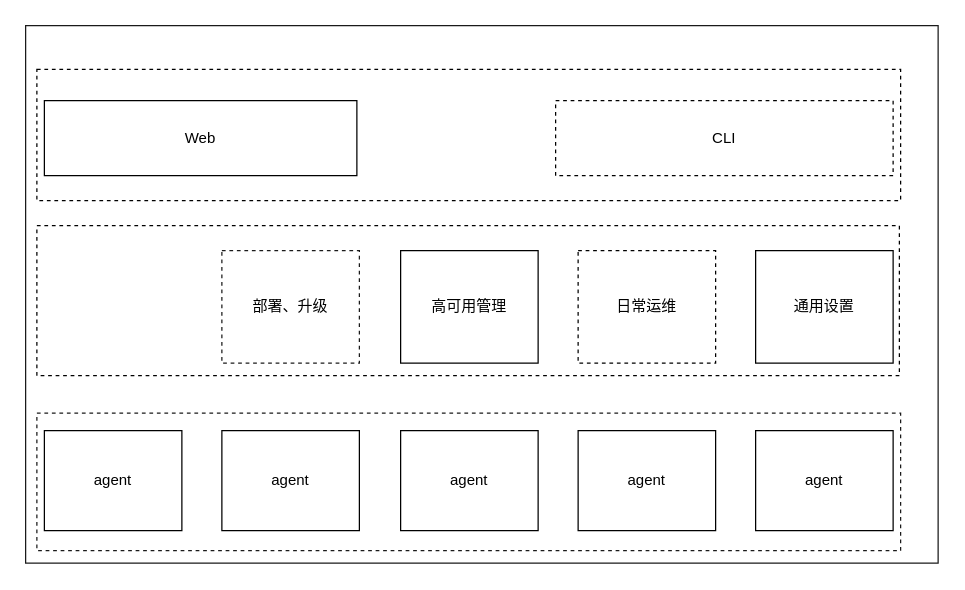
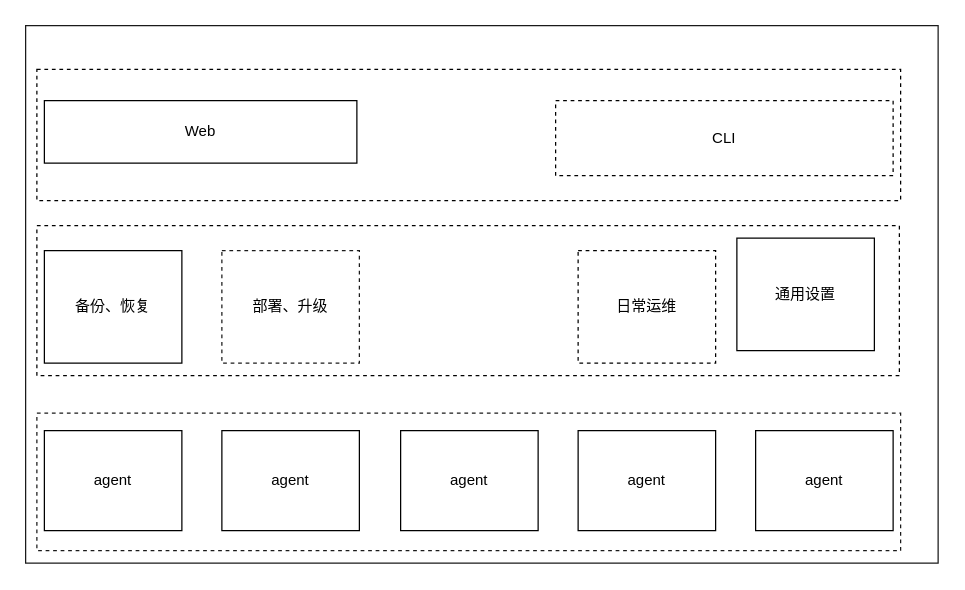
node "Web": size 313x75 -> 313x63
node "备份、恢复": added
node "高可用管理": removed
node "通用设置": moved (824, 307) -> (806, 294)
